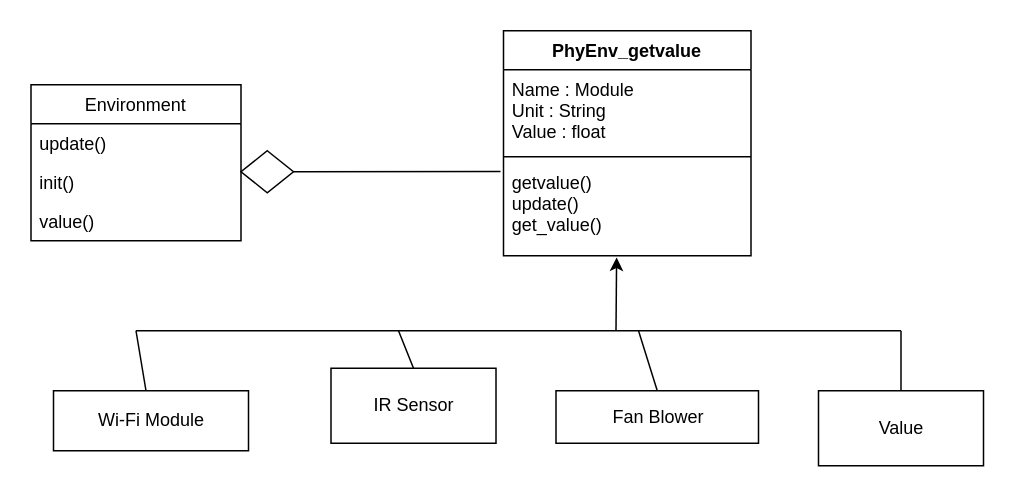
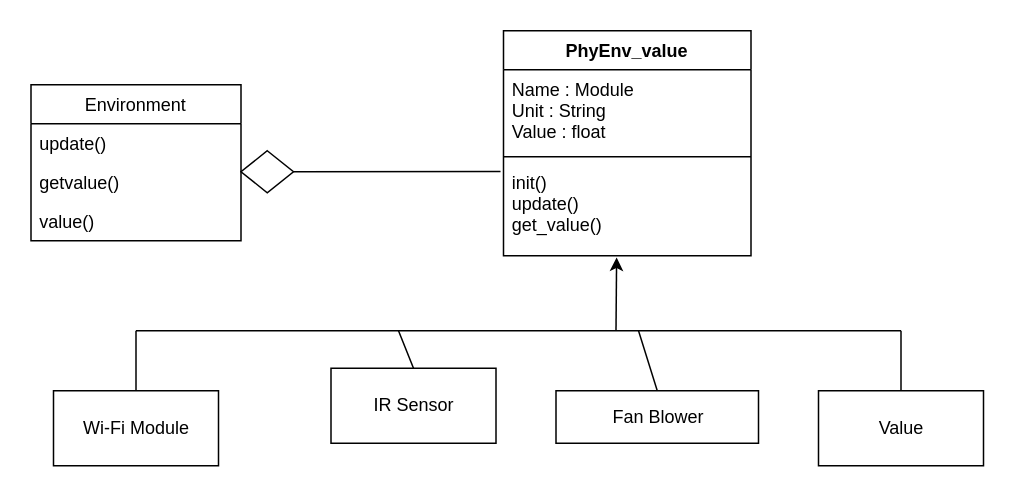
node "PhyEnv_getvalue": label "PhyEnv_getvalue" -> "PhyEnv_value"
node "init()": label "init()" -> "getvalue()"
node "getvalue() update() get_value()": label "getvalue() update() get_value()" -> "init() update() get_value()"
node "Wi-Fi Module": size 195x60 -> 165x75
